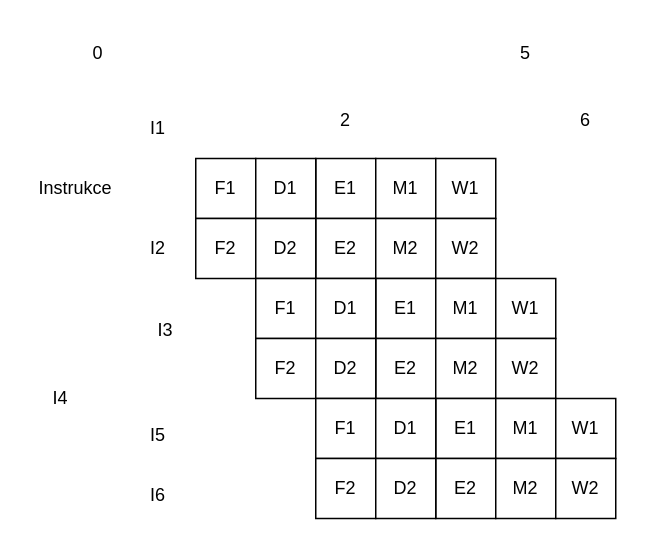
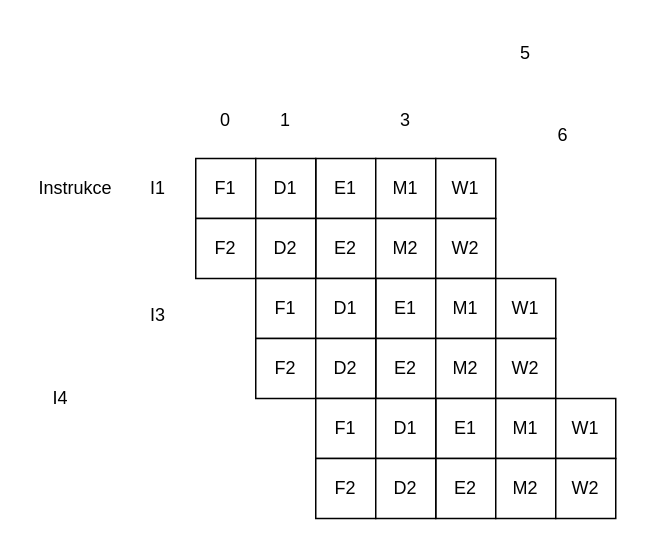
node "0": moved (98, 53) -> (226, 121)
node "1": added
node "2": removed
node "3": added
node "6": moved (586, 121) -> (563, 136)
node "I1": moved (158, 128) -> (158, 188)
node "I2": removed
node "I3": moved (166, 331) -> (158, 316)
node "I5": removed
node "I6": removed
